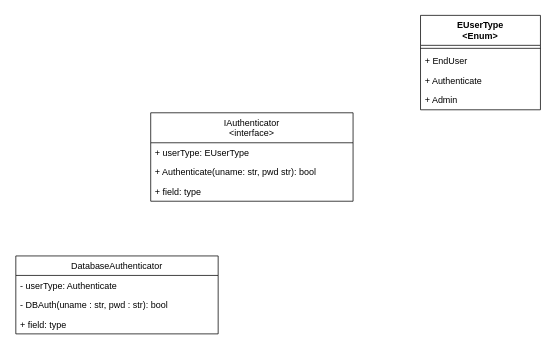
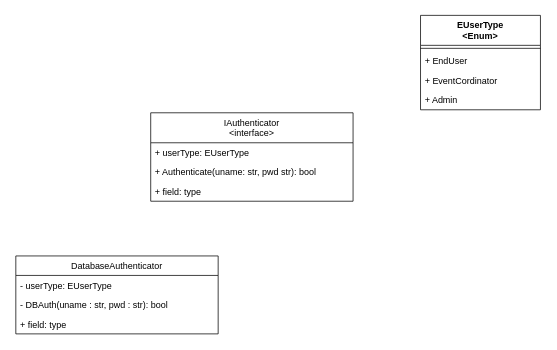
node "+ Authenticate": label "+ Authenticate" -> "+ EventCordinator"
node "- userType: Authenticate": label "- userType: Authenticate" -> "- userType: EUserType"
